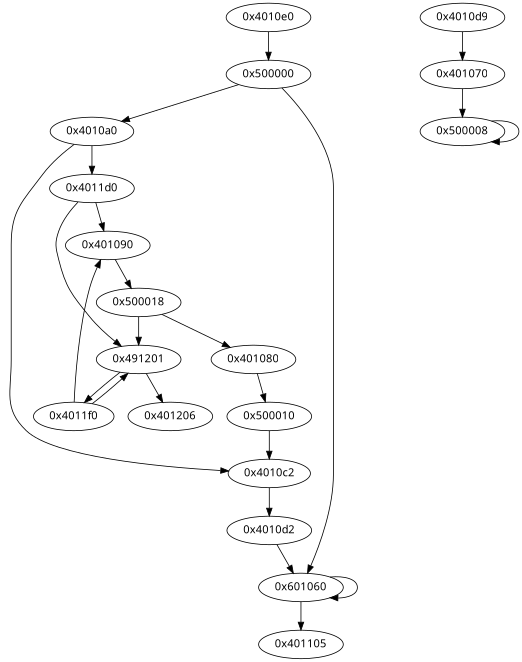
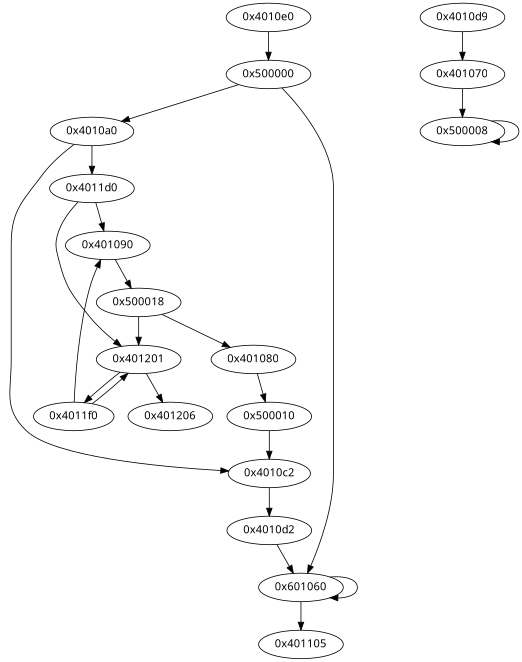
node "0x491201": label "0x491201" -> "0x401201"
